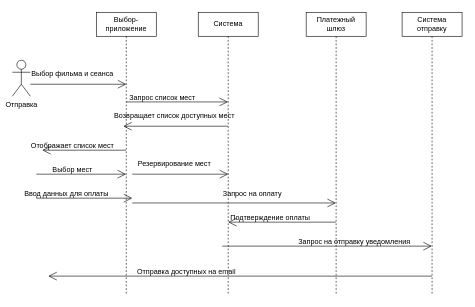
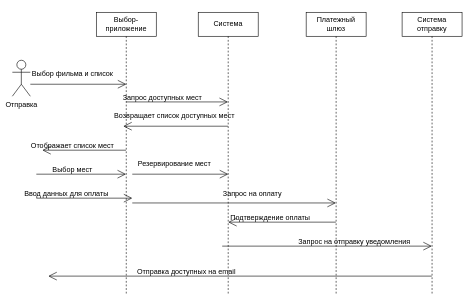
node "Выбор фильма и сеанса": label "Выбор фильма и сеанса" -> "Выбор фильма и список"
node "Запрос список мест": label "Запрос список мест" -> "Запрос доступных мест"
